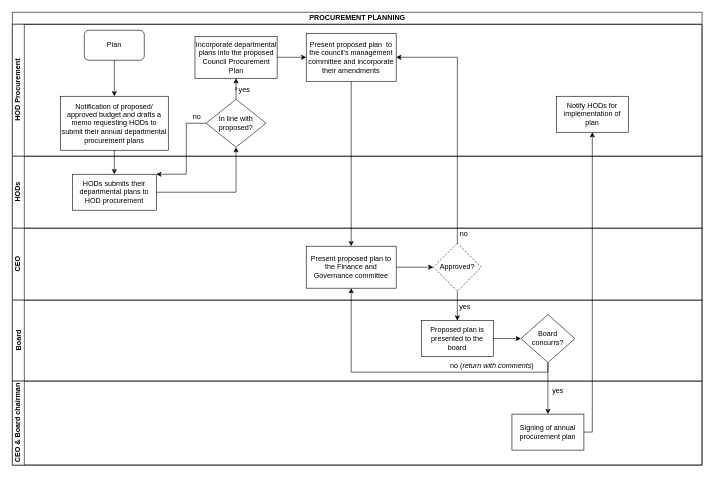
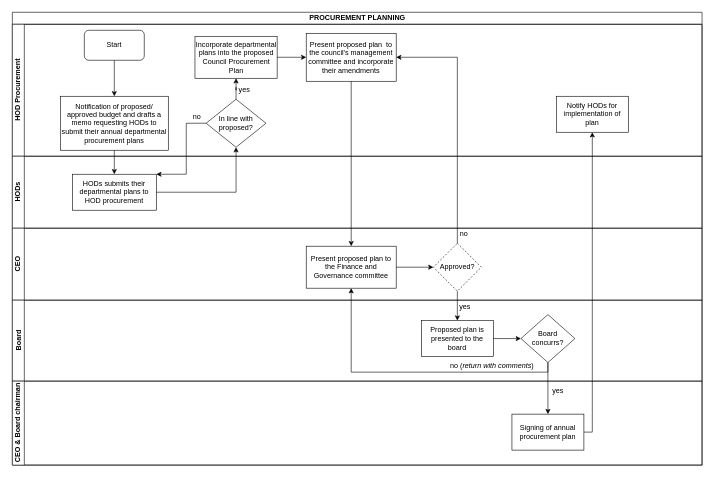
node "Plan": label "Plan" -> "Start"
